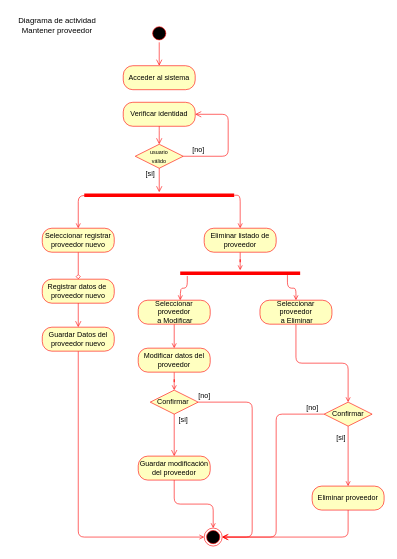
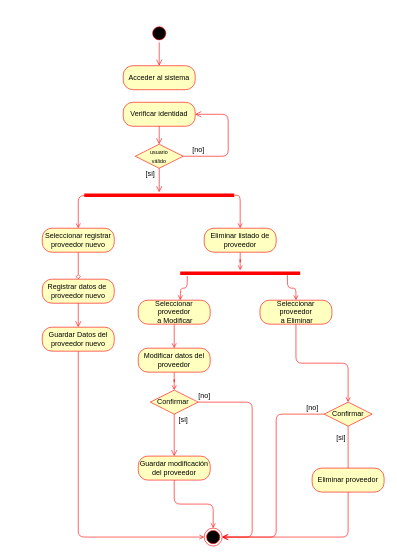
node "Diagrama de actividadMantener proveedor": removed
node "Eliminar proveedor": moved (348, 498) -> (348, 480)
